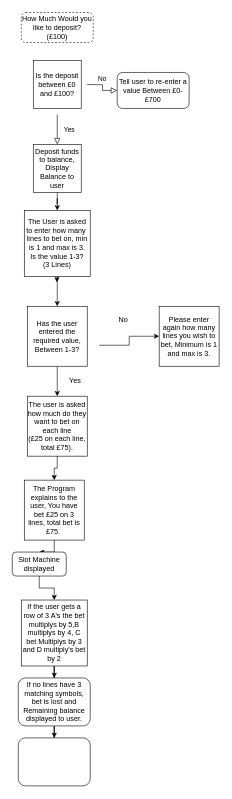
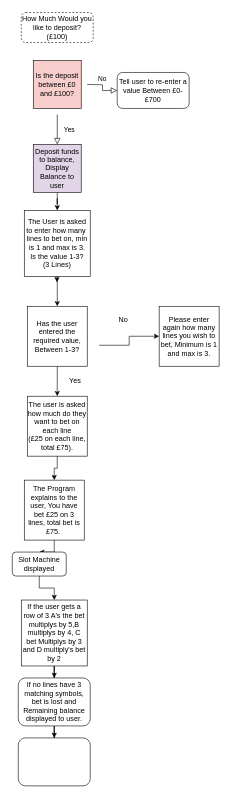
node "Is the deposit between £0 and £100?": fillcolor #ffffff -> #f8cecc
node "Deposit funds to balance, Display Balance to user": fillcolor #ffffff -> #e1d5e7
